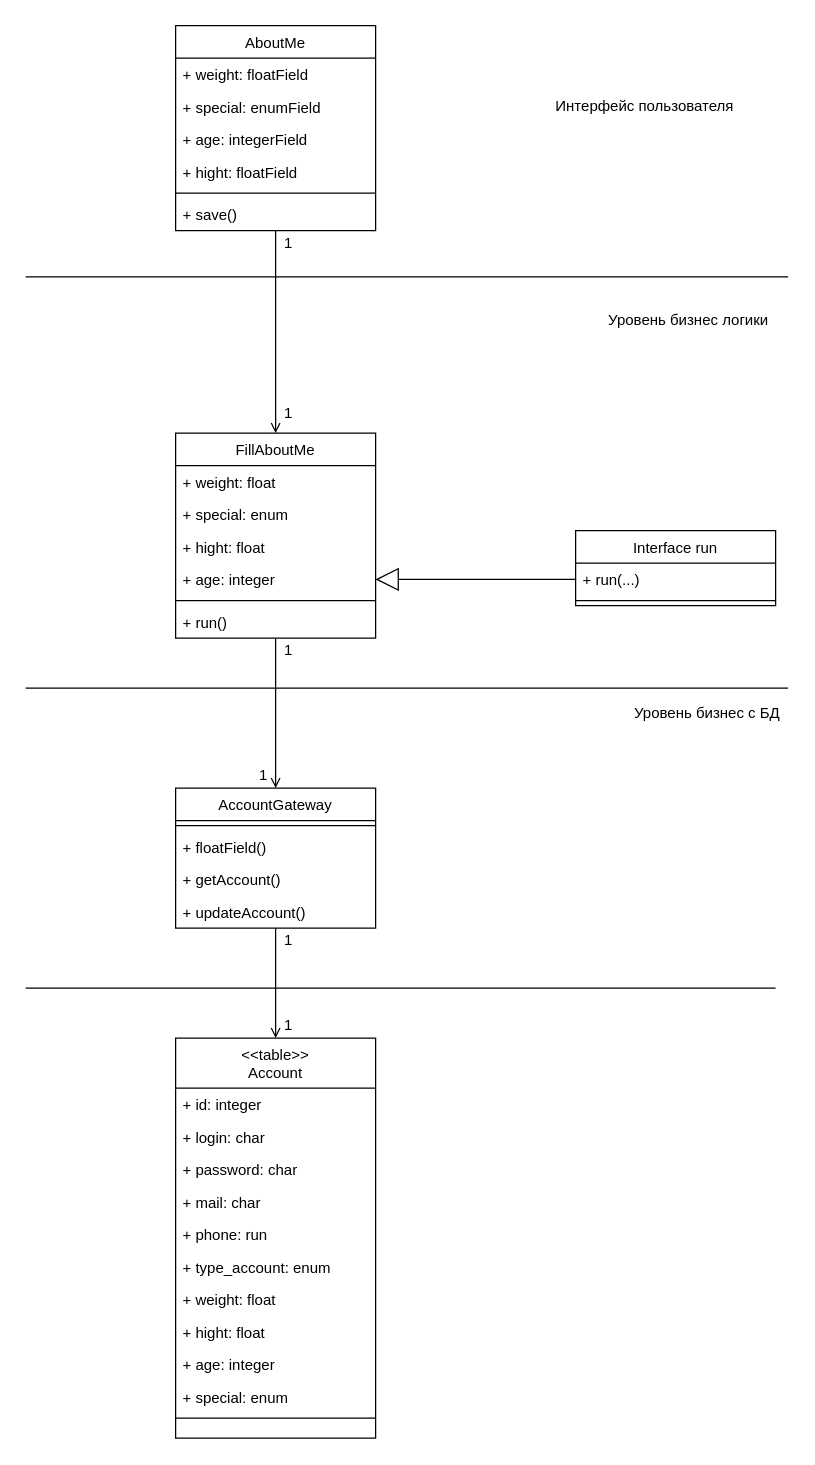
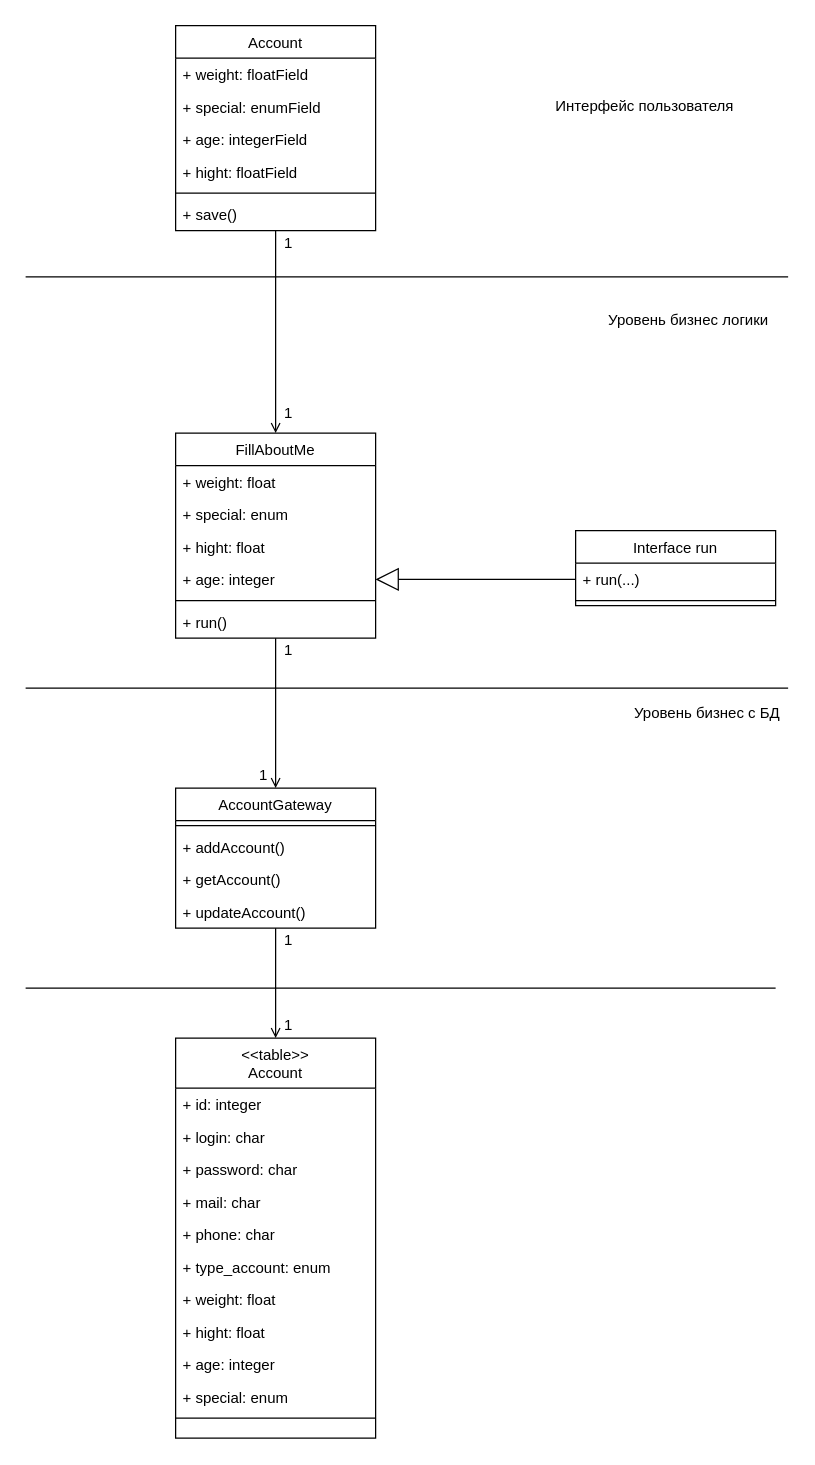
node "AboutMe": label "AboutMe" -> "Account"
node "+ floatField()": label "+ floatField()" -> "+ addAccount()"
node "+ phone: run": label "+ phone: run" -> "+ phone: char"
